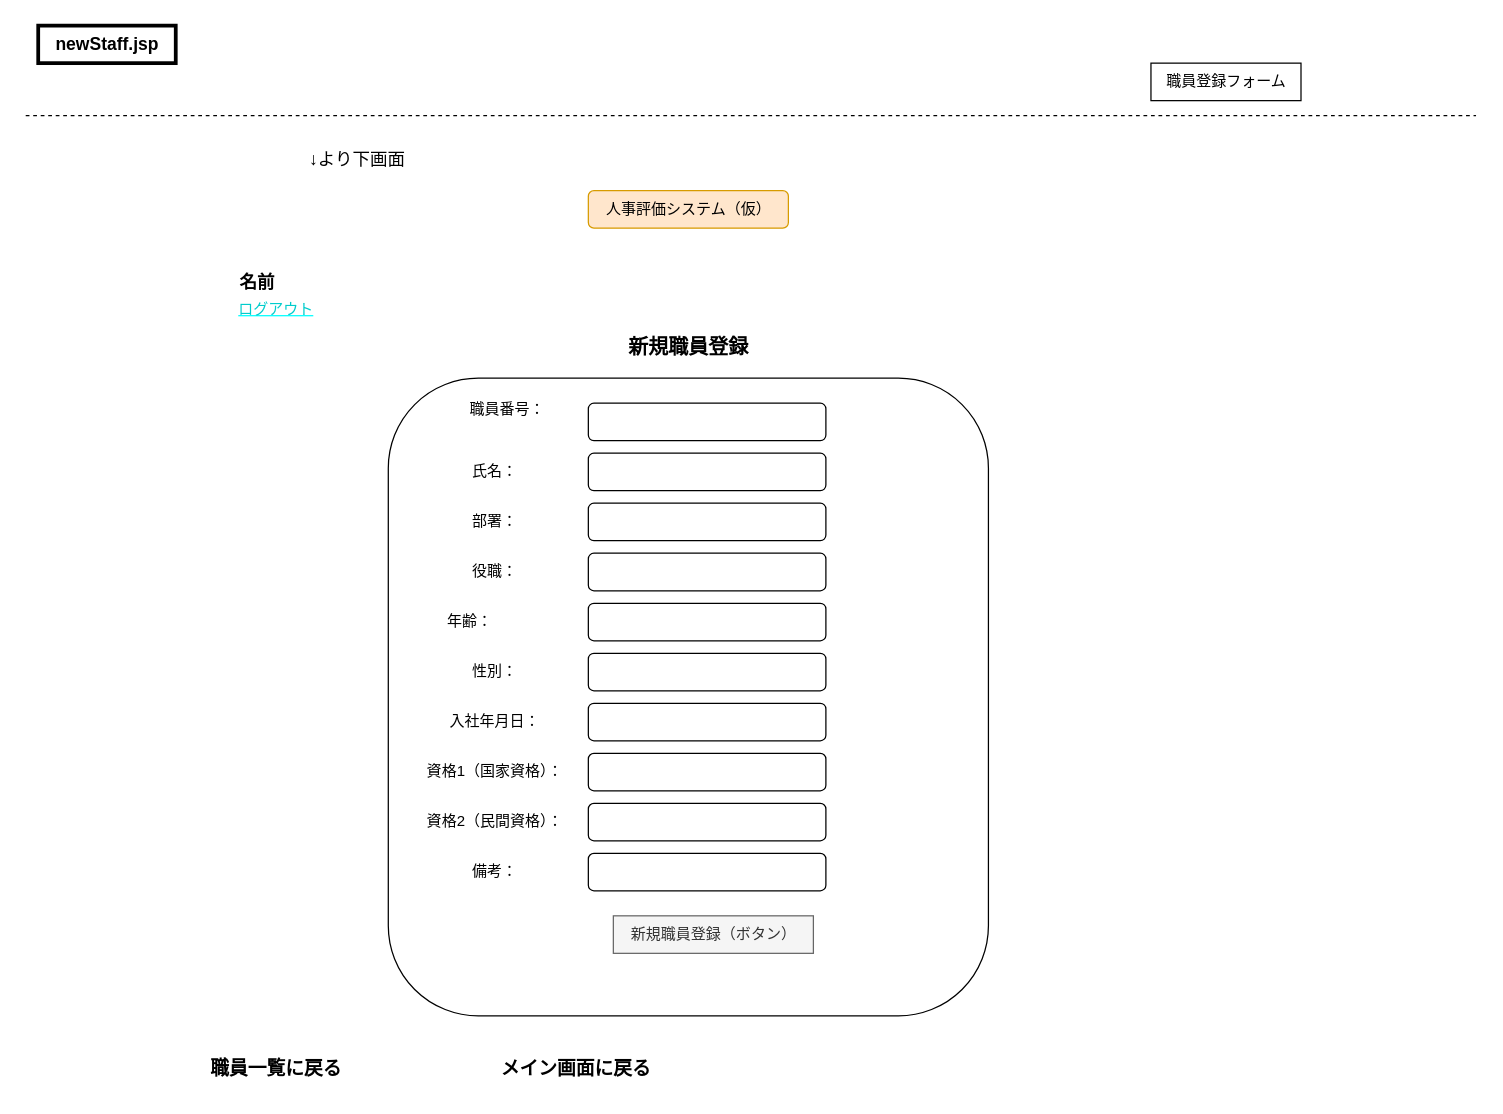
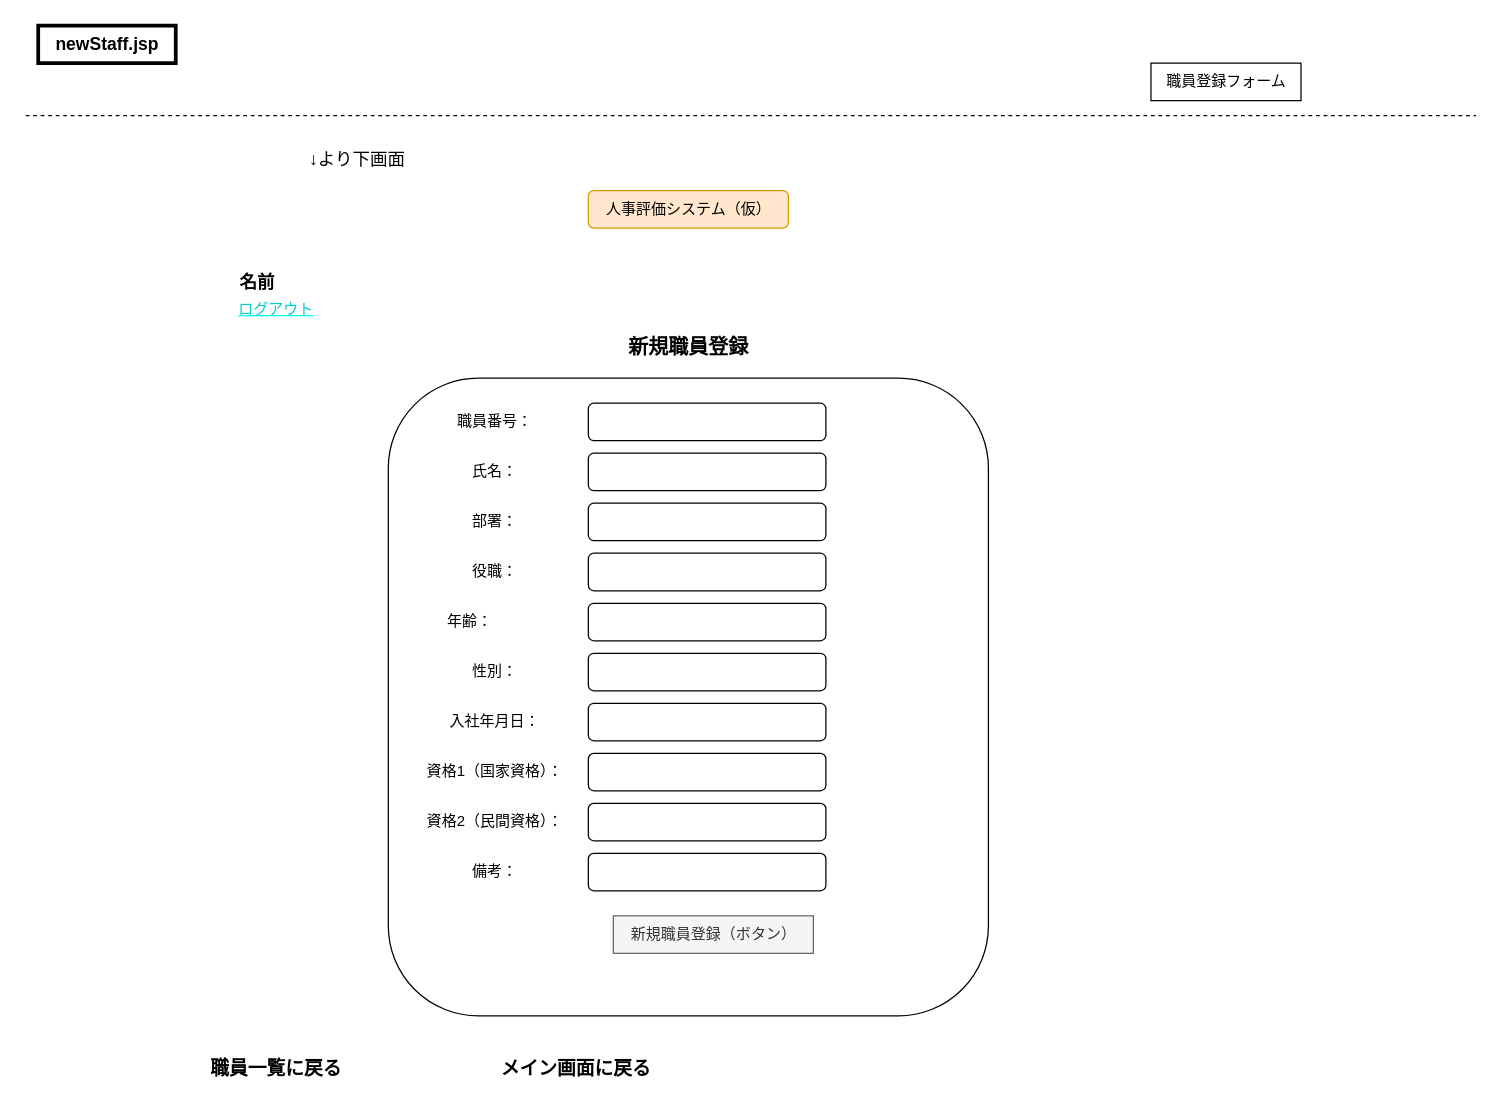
node "職員番号：": moved (507, 409) -> (494, 422)
